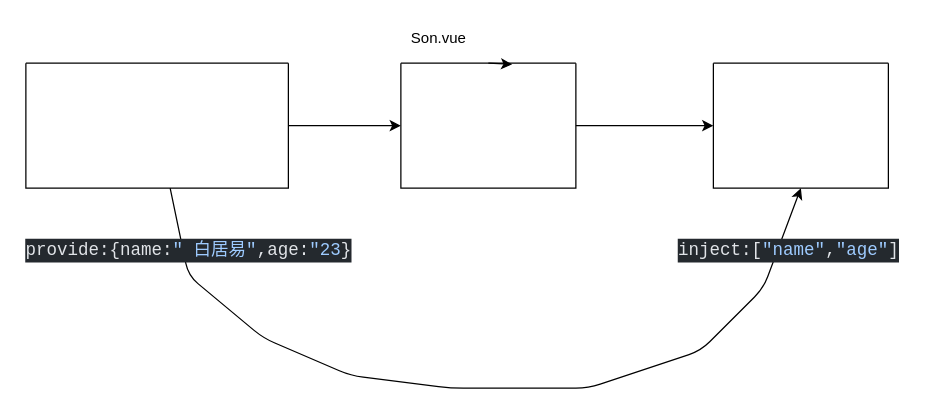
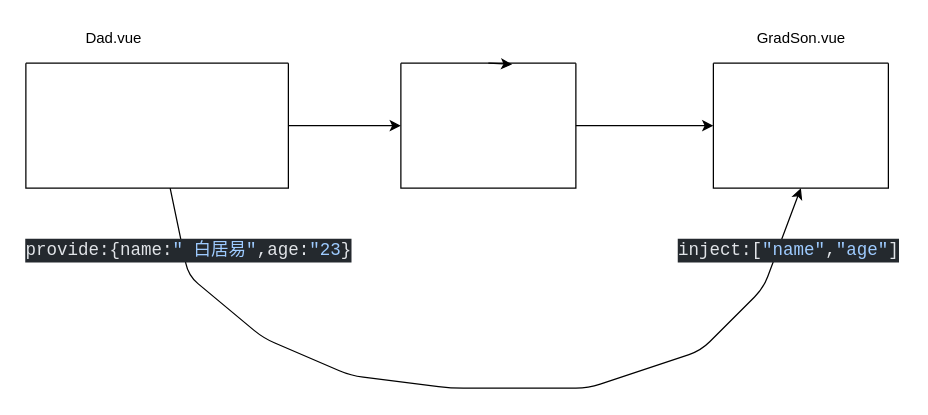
node "Dad.vue": added
node "Son.vue": removed
node "GradSon.vue": added
